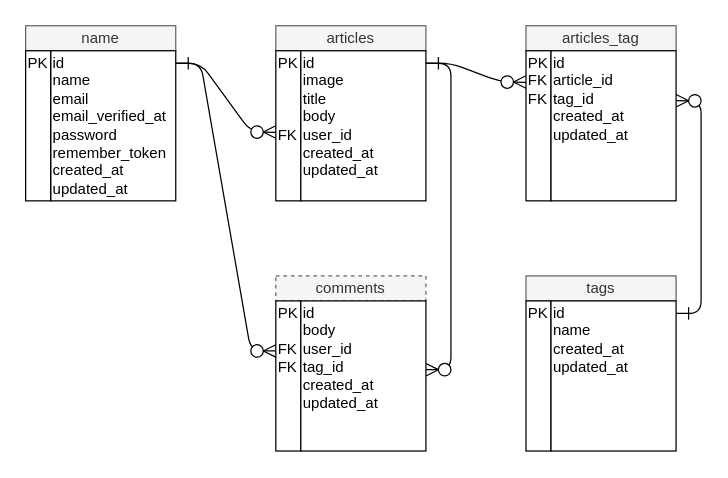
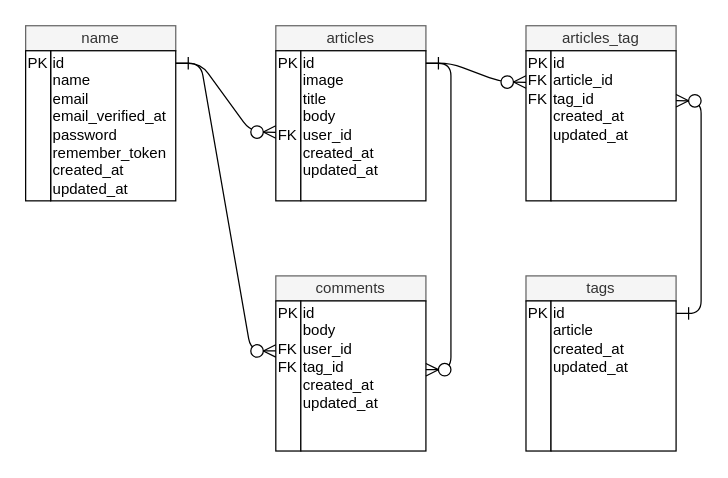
node "comments": style dashed -> solid
node "id name created_at updated_at": label "id name created_at updated_at" -> "id article created_at updated_at"
